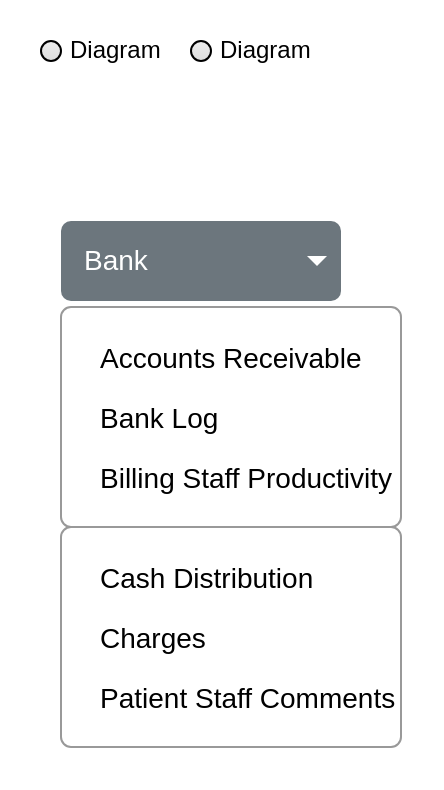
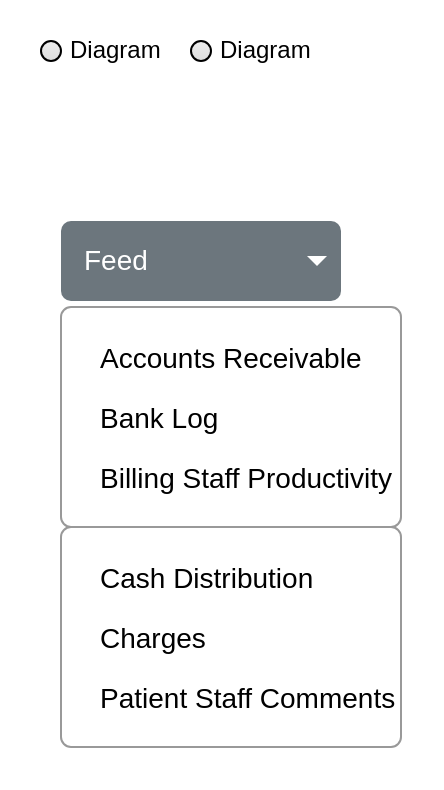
node "Bank": label "Bank" -> "Feed"
